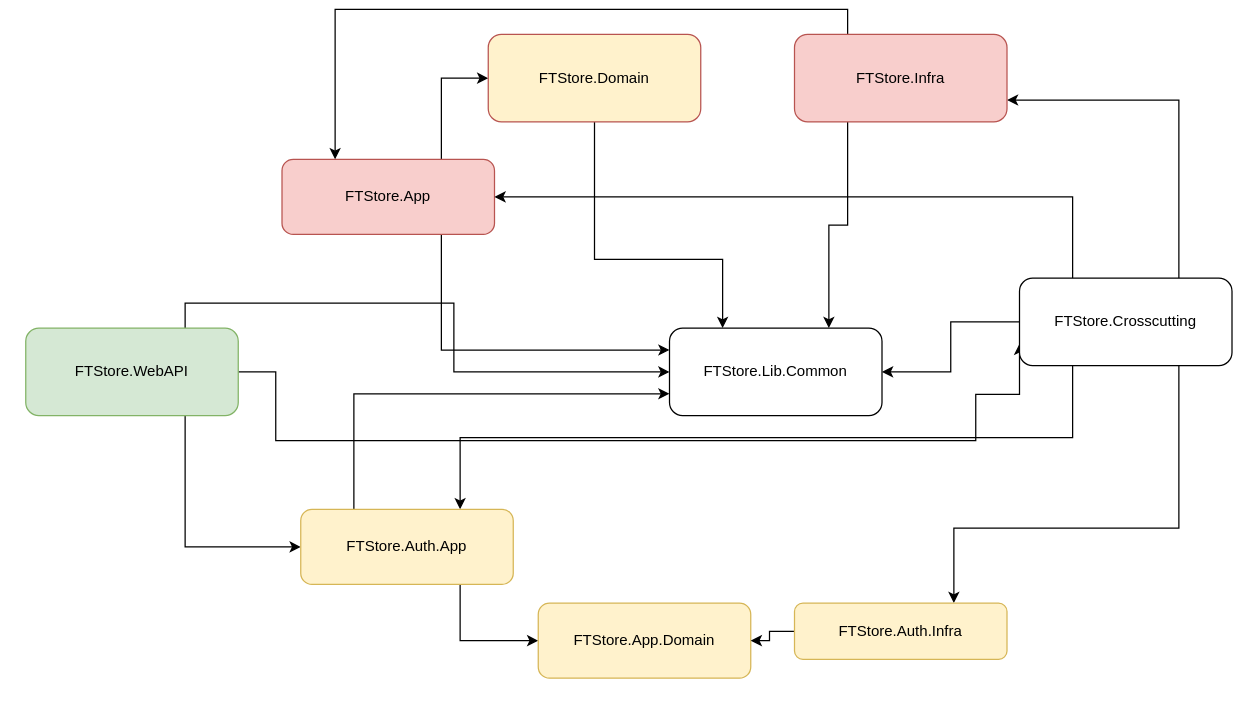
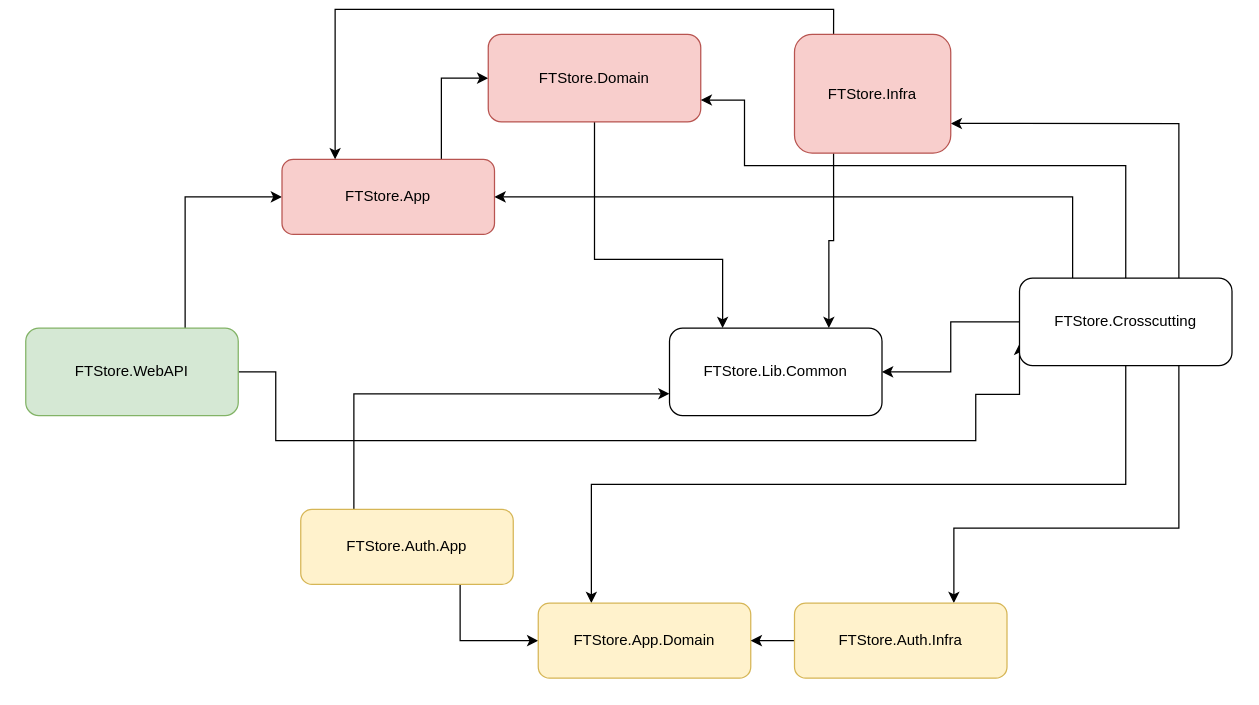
node "FTStore.Domain": fillcolor #fff2cc -> #f8cecc
node "FTStore.Infra": size 213x88 -> 156x119
edge "FTStore.Crosscutting" -> "FTStore.Domain": added
edge "FTStore.WebAPI" -> "FTStore.Lib.Common": now "FTStore.WebAPI" -> "FTStore.App"
edge "FTStore.App" -> "FTStore.Lib.Common": removed
edge "FTStore.Crosscutting" -> "FTStore.Auth.App": removed
edge "FTStore.Crosscutting" -> "FTStore.App.Domain": added
edge "FTStore.WebAPI" -> "FTStore.Auth.App": removed
node "FTStore.Auth.Infra": size 213x56 -> 213x75
